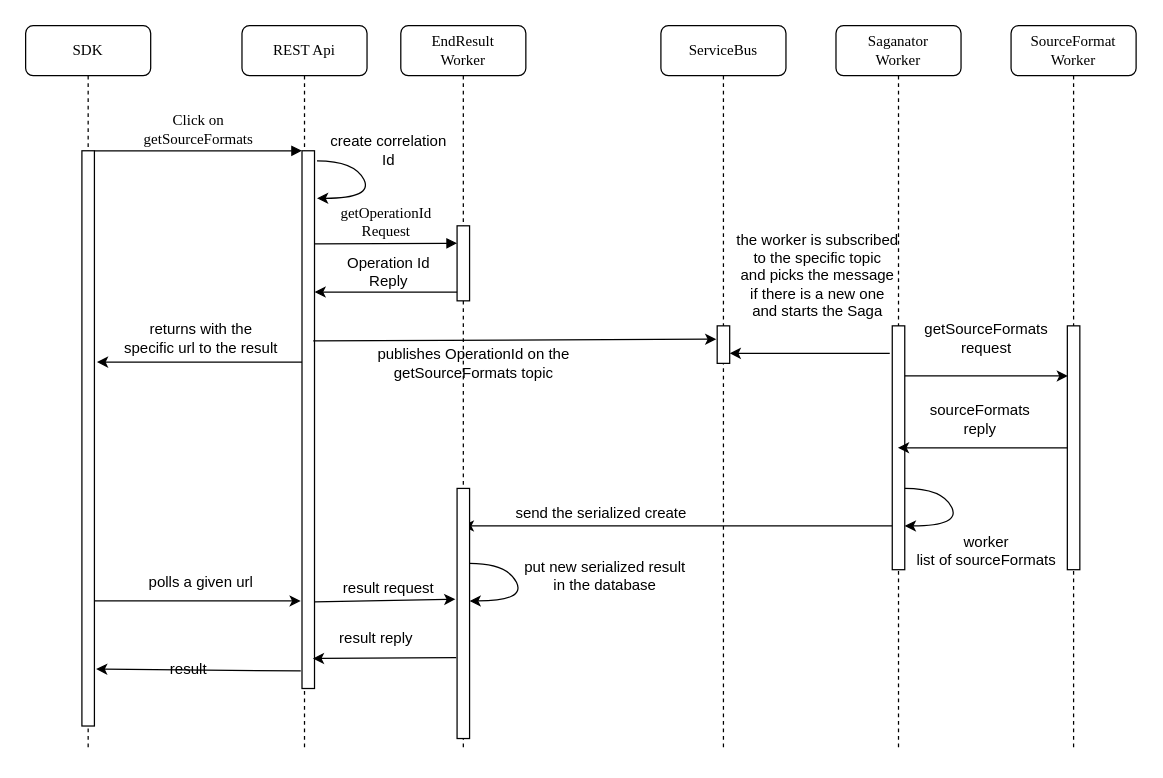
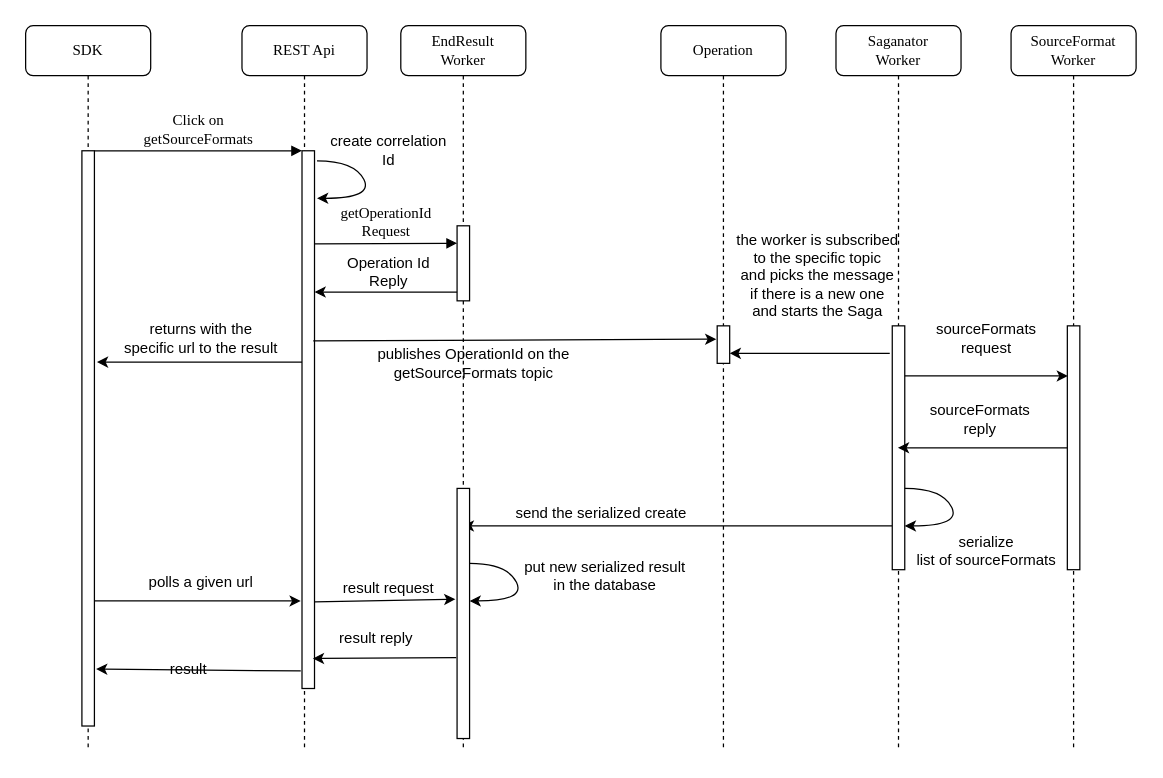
node "ServiceBus": label "ServiceBus" -> "Operation"
node "getSourceFormats request": label "getSourceFormats request" -> "sourceFormats request"
node "worker list of sourceFormats": label "worker list of sourceFormats" -> "serialize list of sourceFormats"
